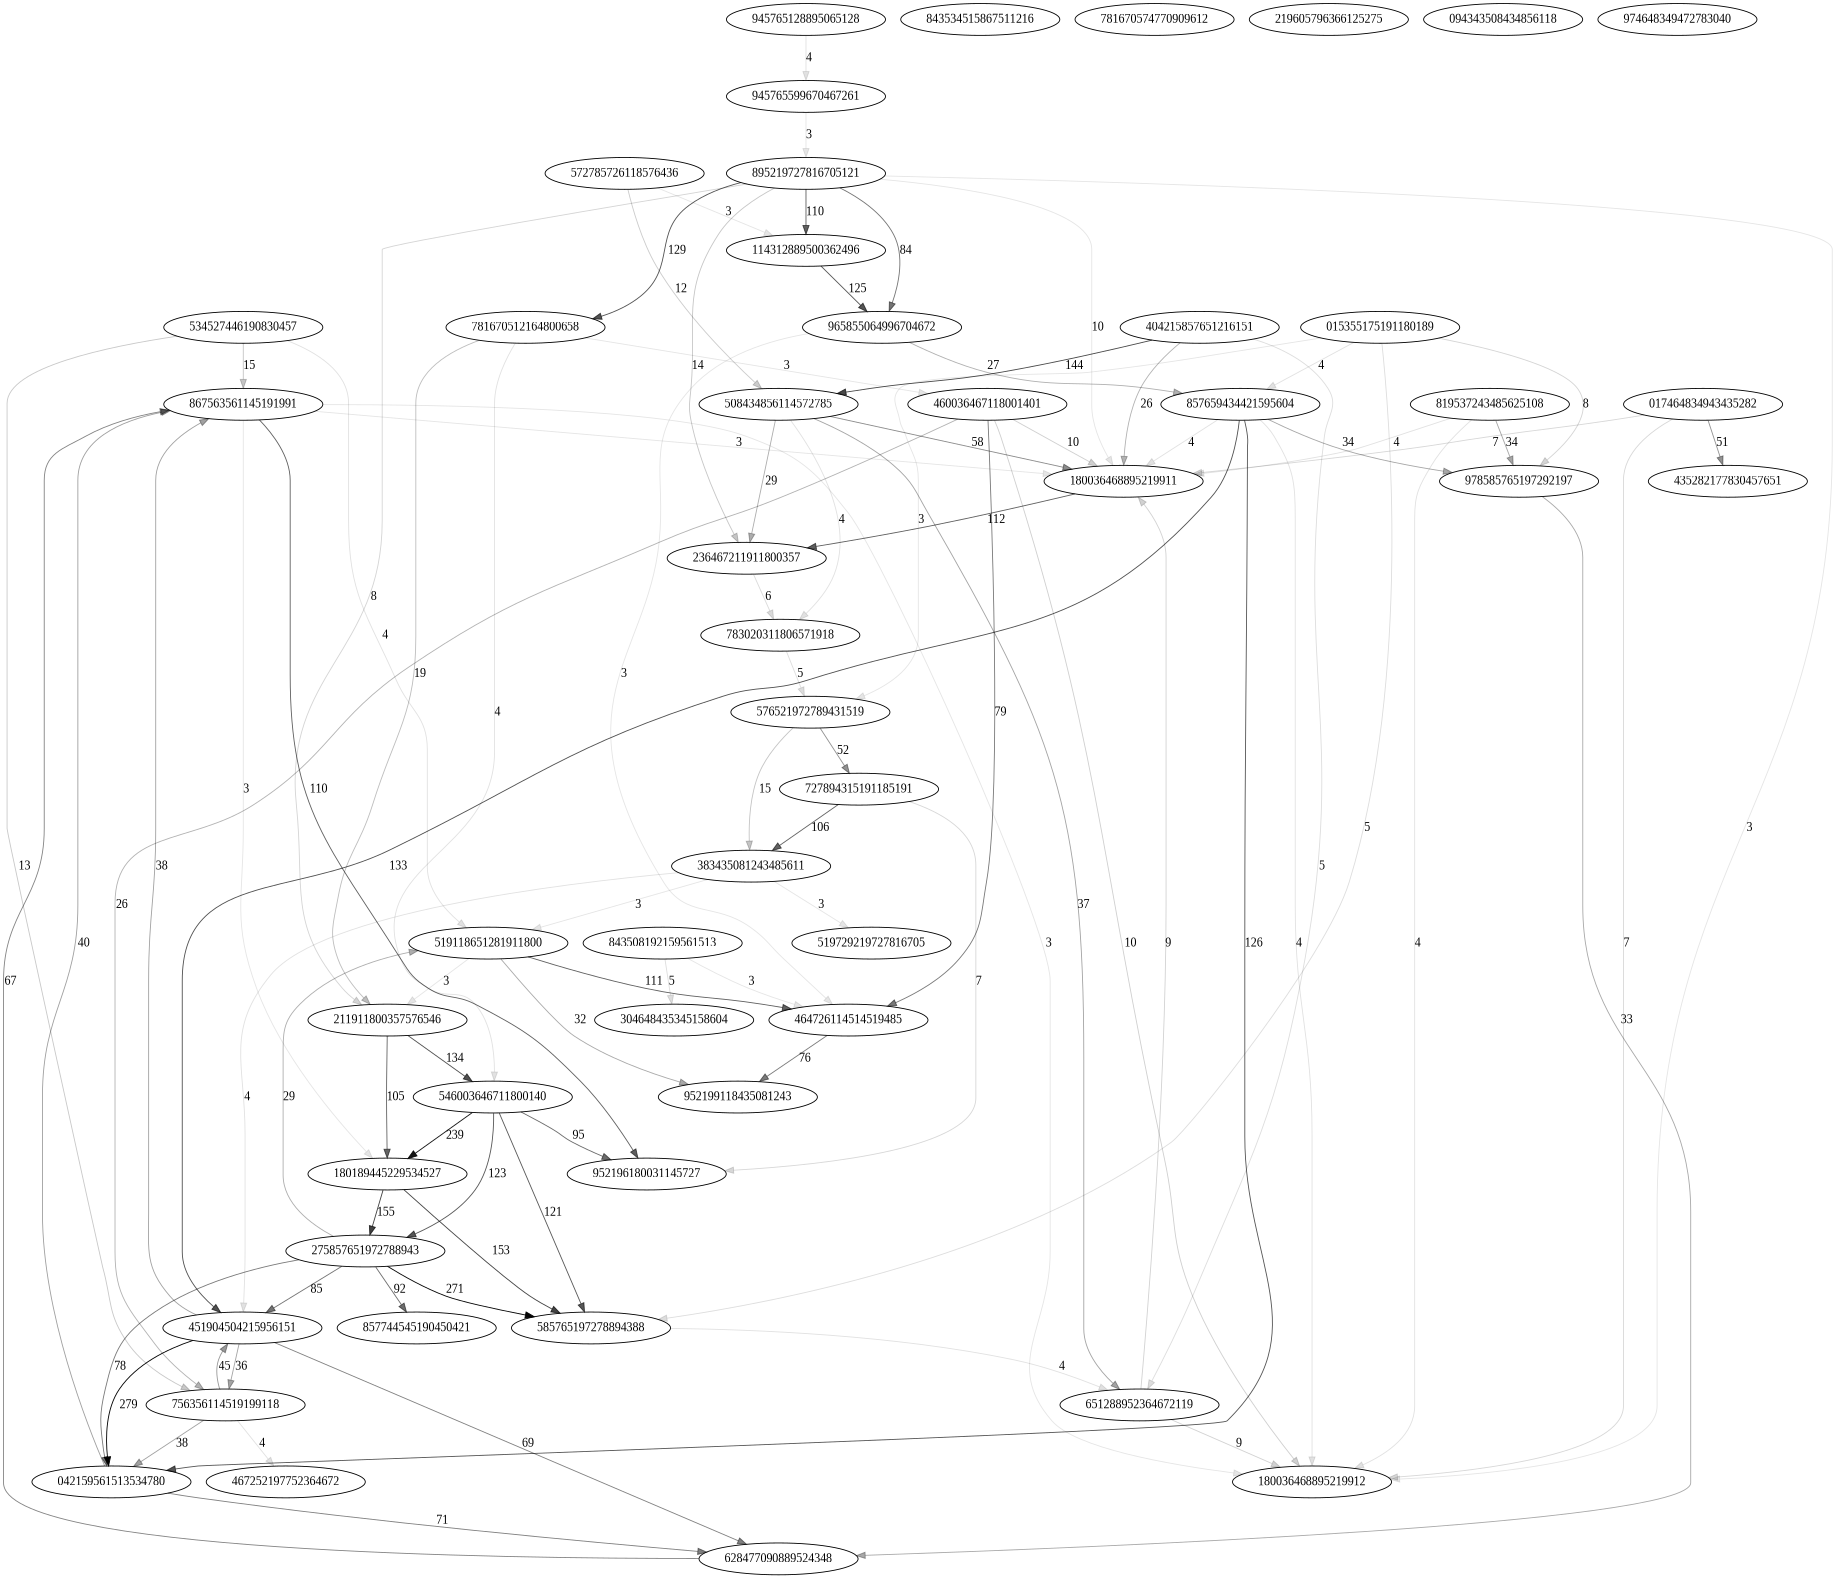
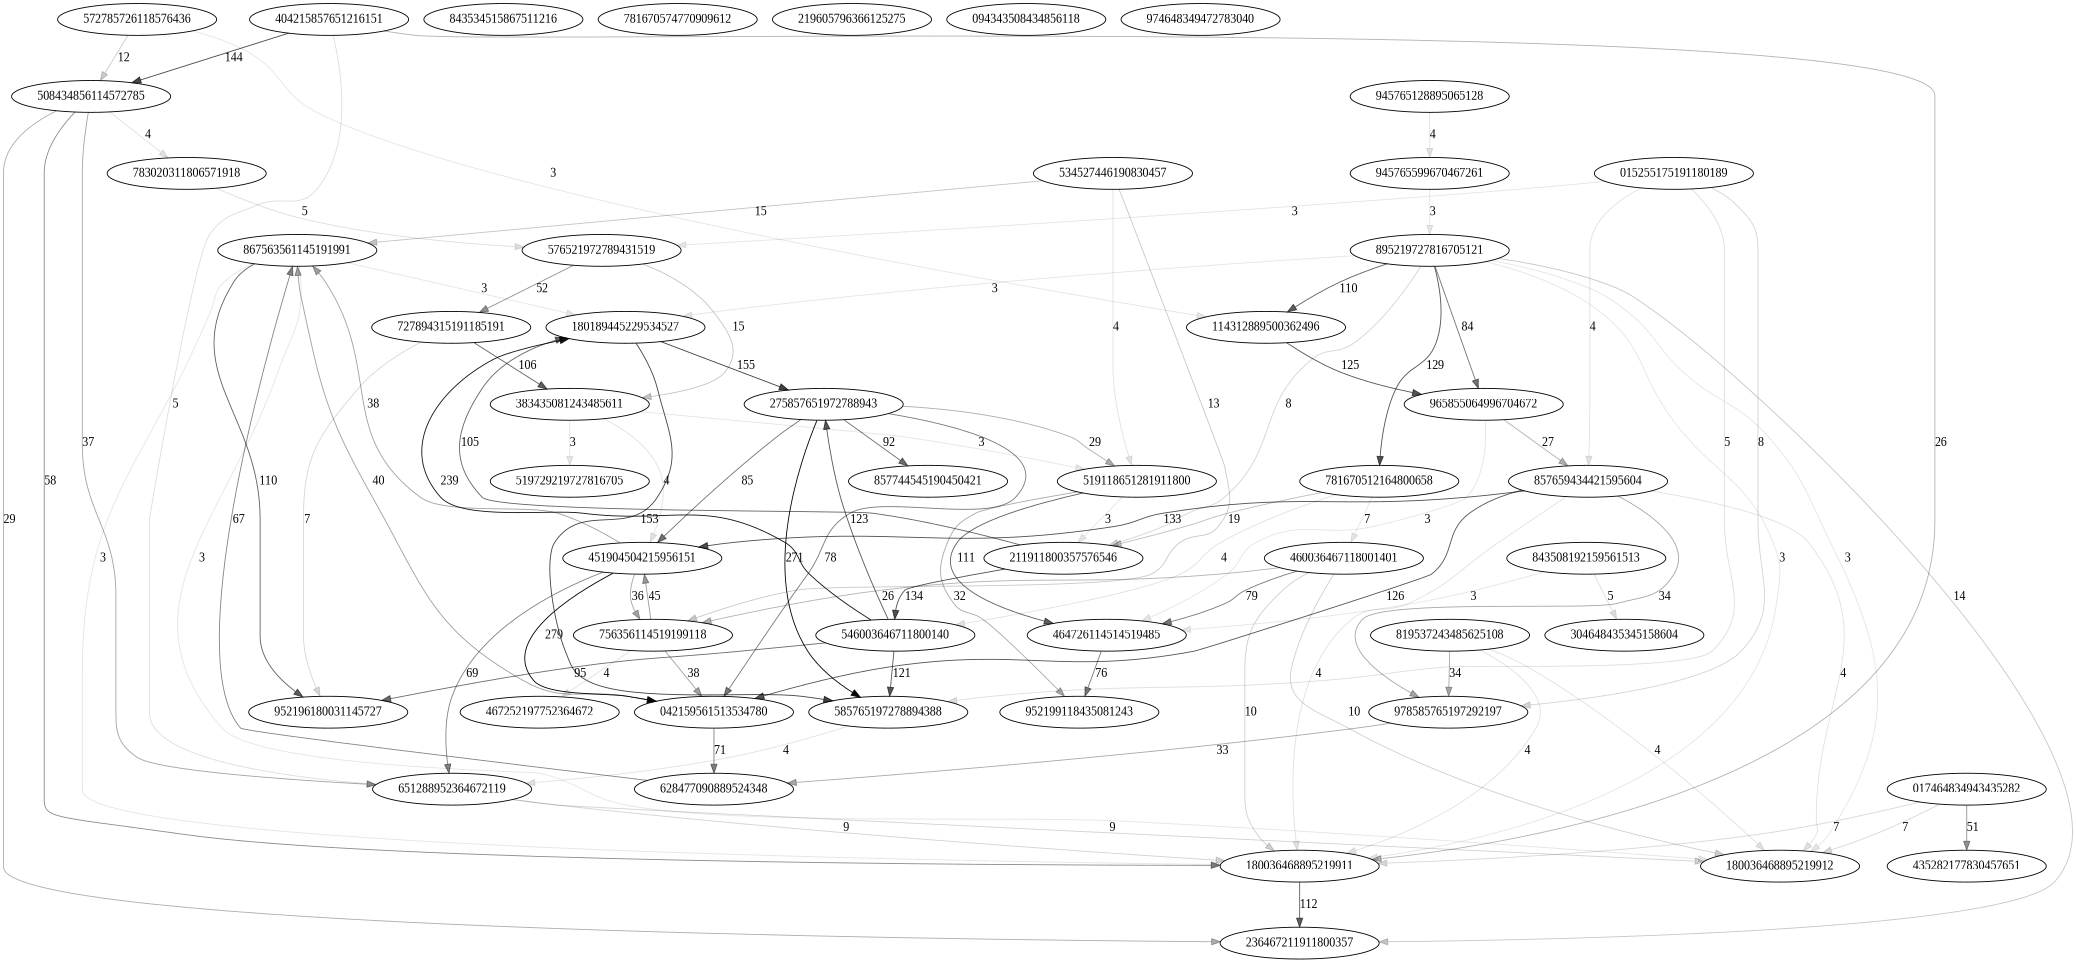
edge "895219727816705121" -> "180189445229534527": added, label "3"
edge "895219727816705121" -> "180036468895219911": label "10" -> "3"
node "015355175191180189": label "015355175191180189" -> "015255175191180189"
edge "781670512164800658" -> "460036467118001401": label "3" -> "7"
edge "236467211911800357" -> "783020311806571918": removed, label "6"
edge "451904504215956151" -> "628477090889524348": now "451904504215956151" -> "651288952364672119"
